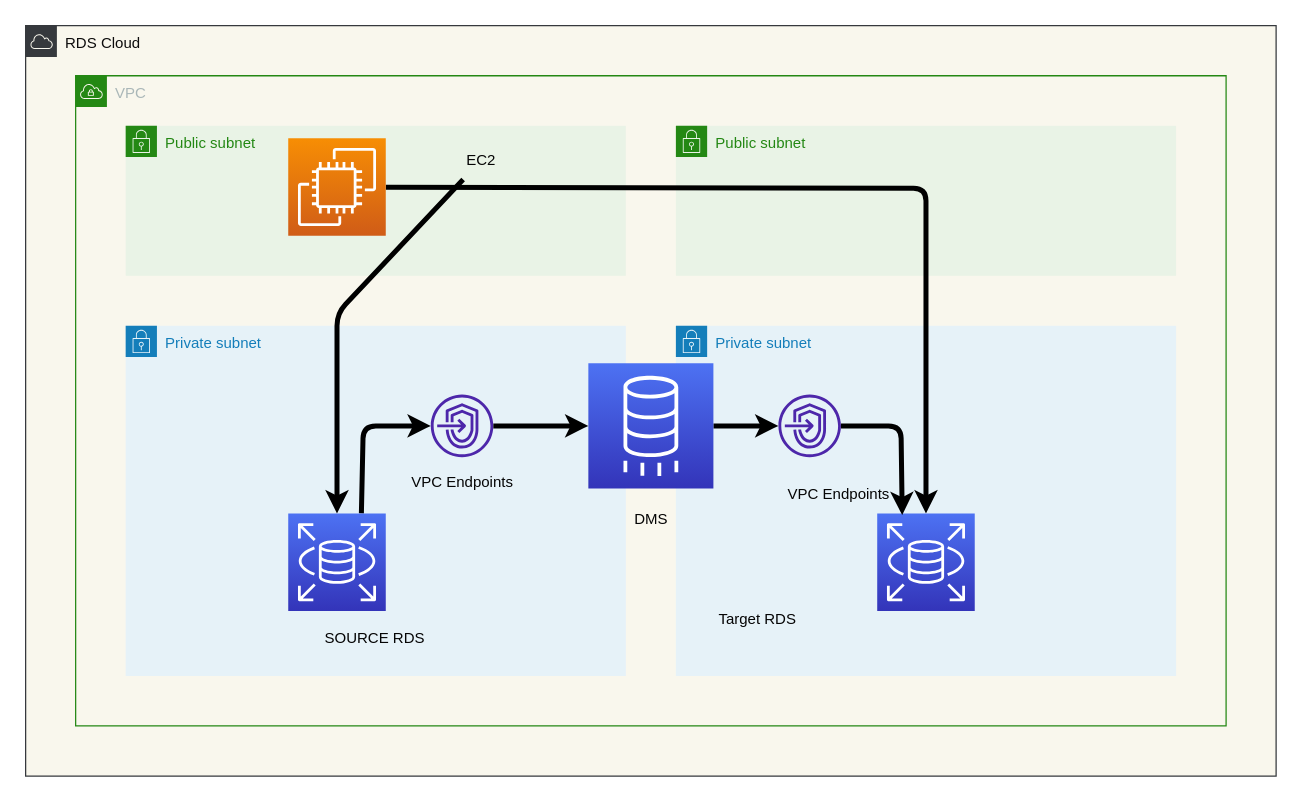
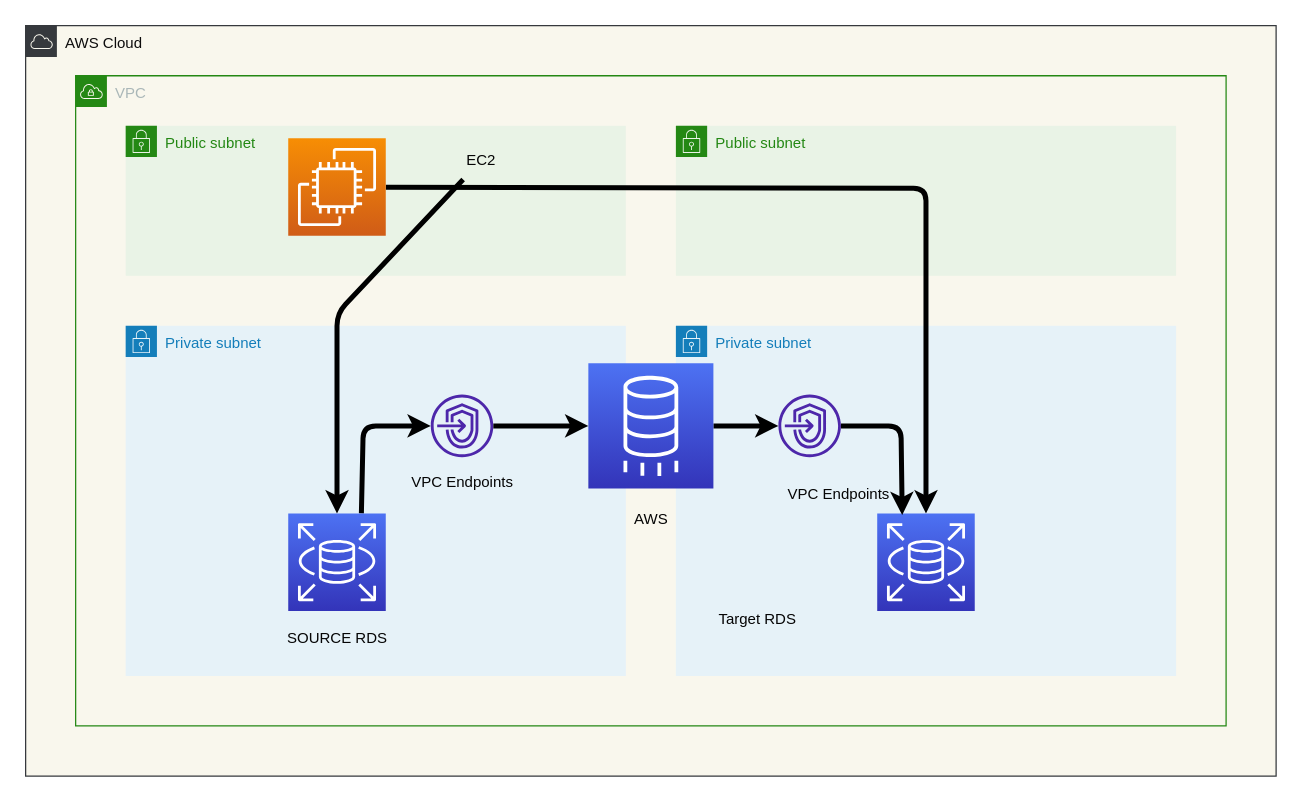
node "RDS Cloud": label "RDS Cloud" -> "AWS Cloud"
node "DMS": label "DMS" -> "AWS"
node "SOURCE RDS": moved (374, 638) -> (337, 638)
